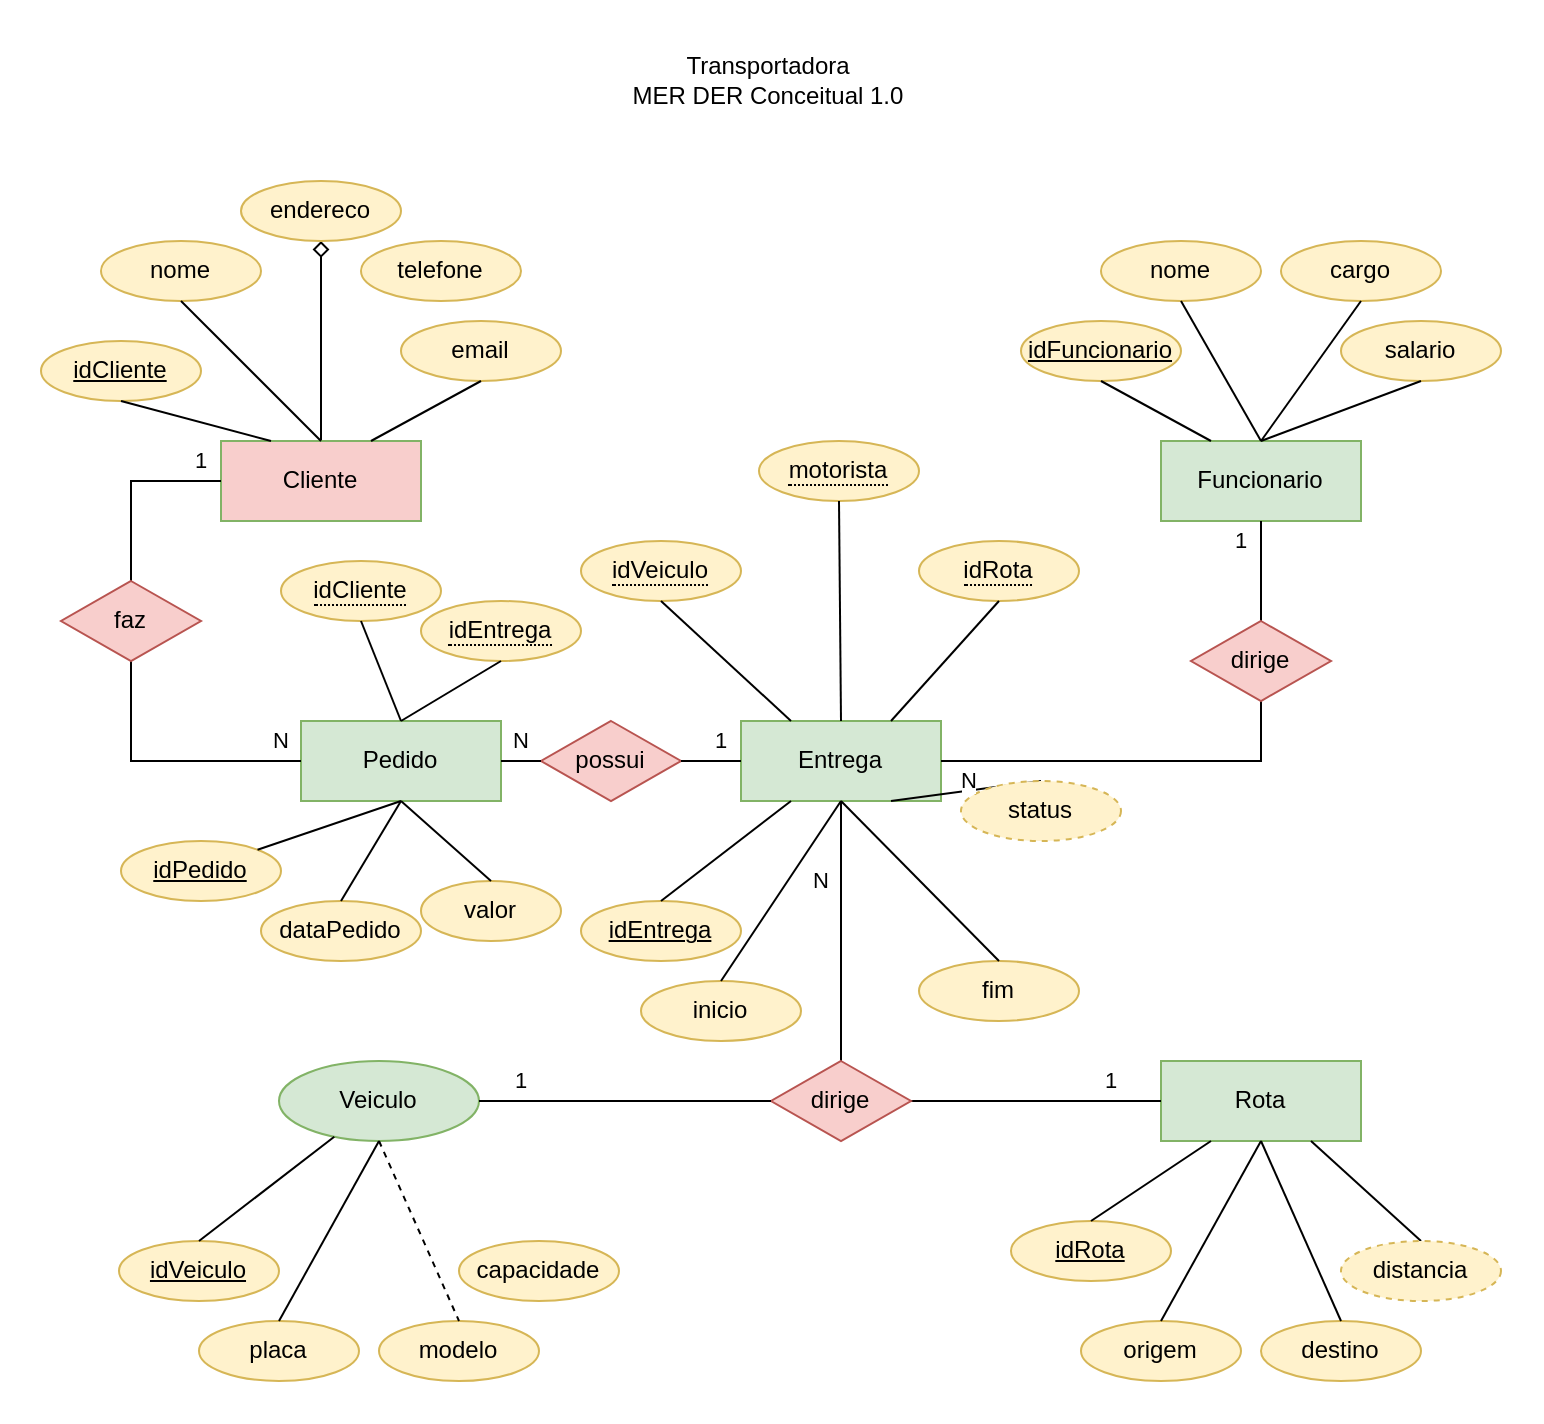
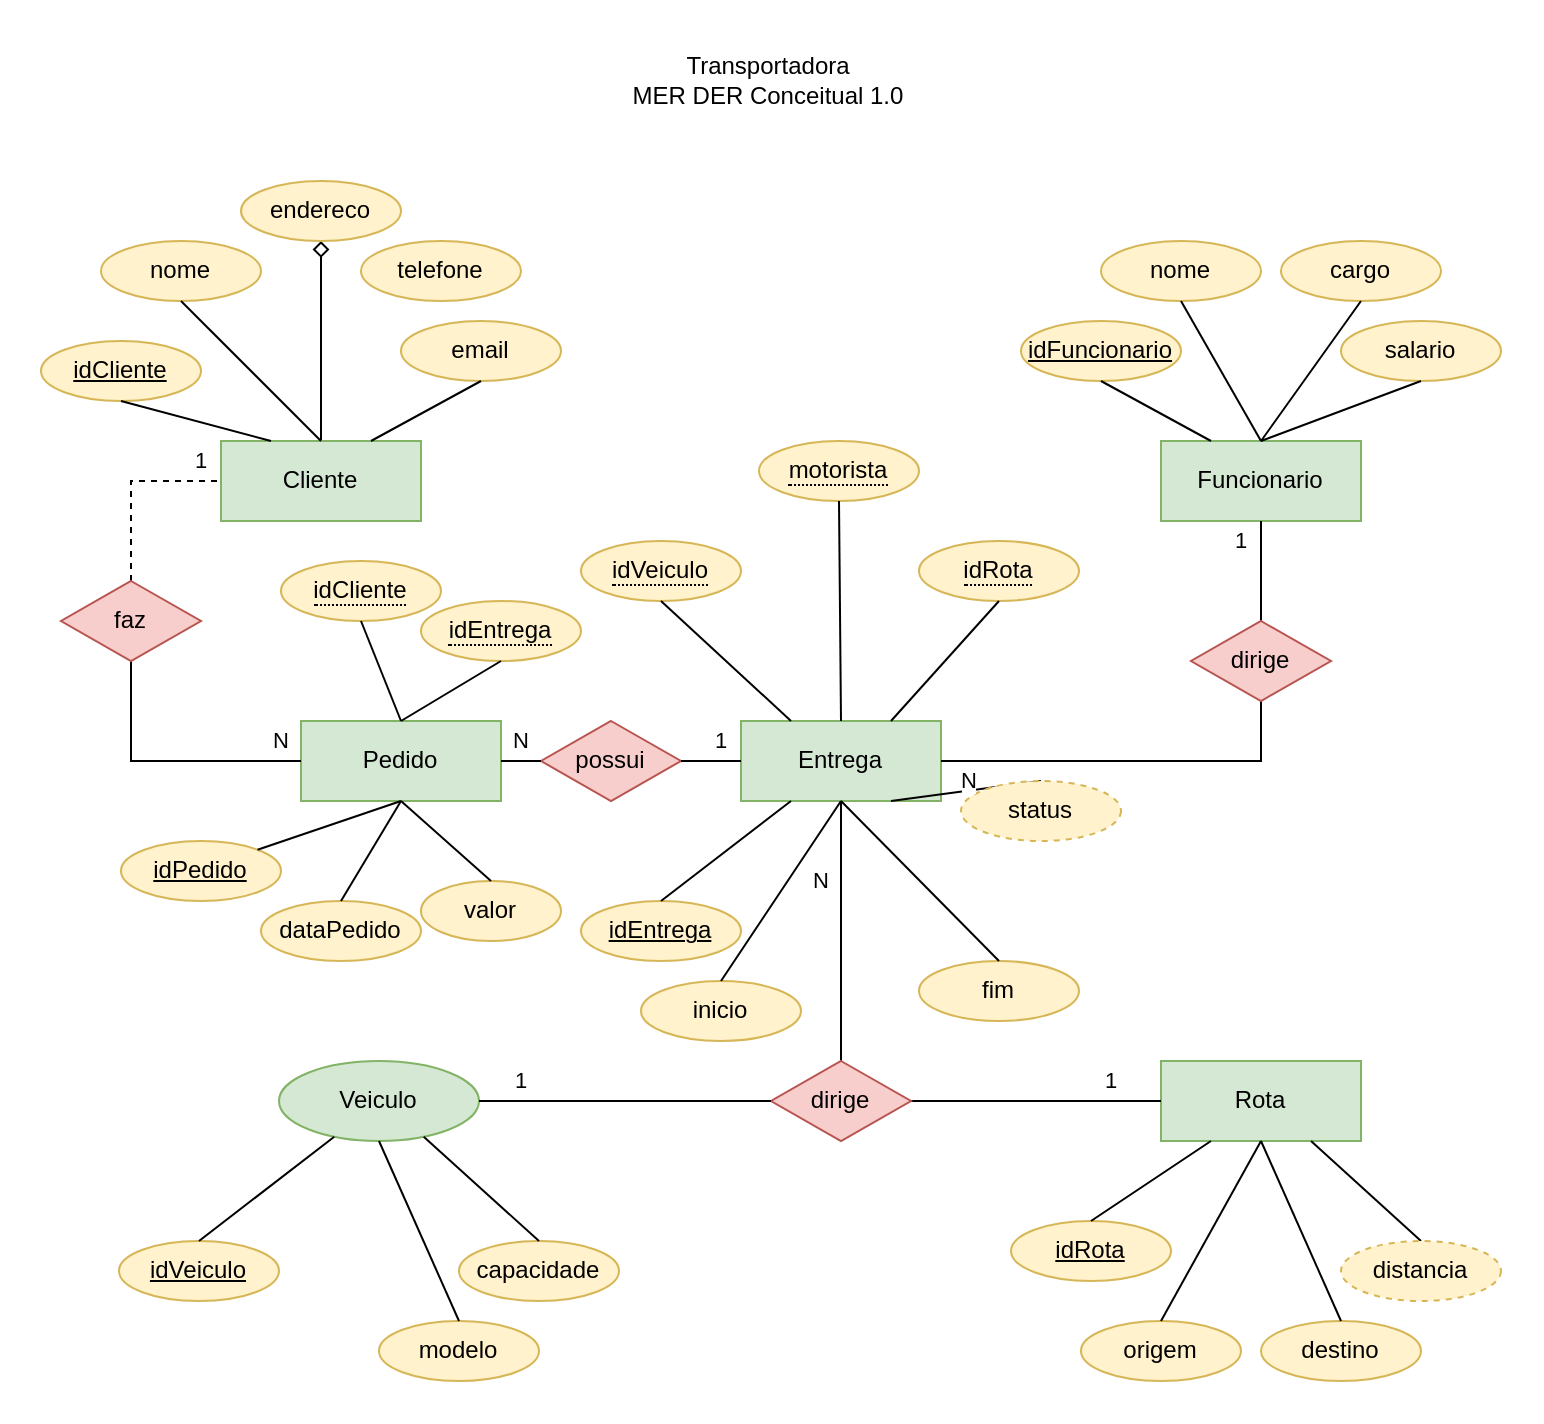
node "Cliente": fillcolor #f8cecc -> #d5e8d4
edge "Cliente" -- "faz": style solid -> dashed
edge "Veiculo" -- "capacidade": added
edge "Veiculo" -- "modelo": style dashed -> solid
edge "Veiculo" -- "placa": removed
node "placa": removed
